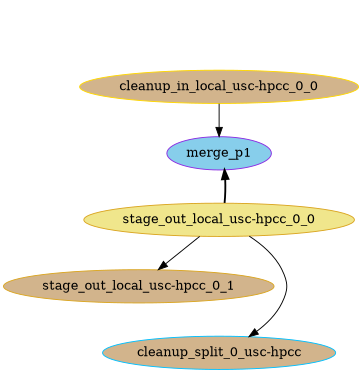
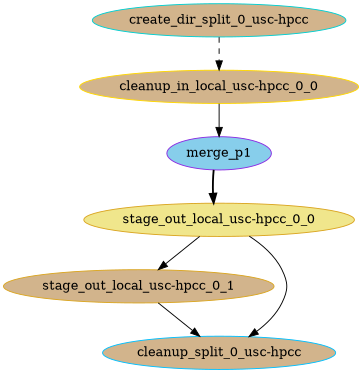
node "create_dir_split_0_usc-hpcc": added
edge "stage_out_local_usc-hpcc_0_0" -> "merge_p1": reversed
edge "stage_out_local_usc-hpcc_0_1" -> "cleanup_split_0_usc-hpcc": added
